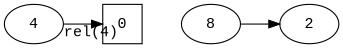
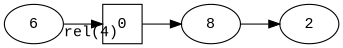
node "4": label "4" -> "6"
edge "0" -> "8": added
